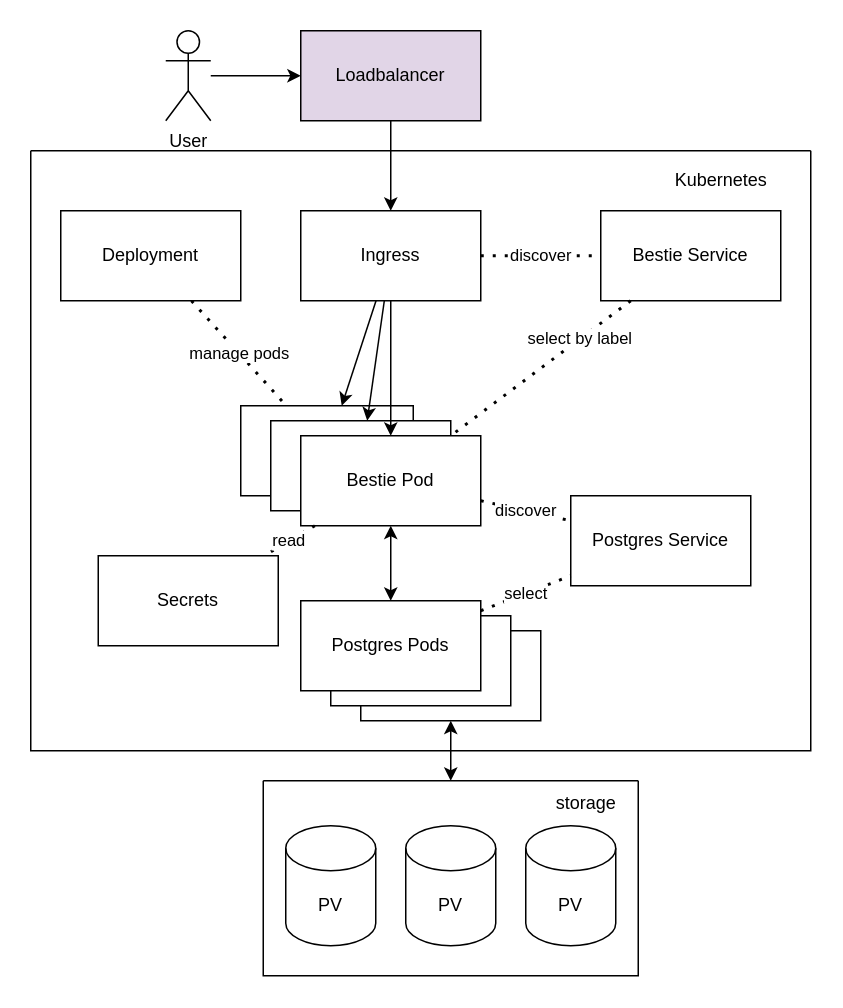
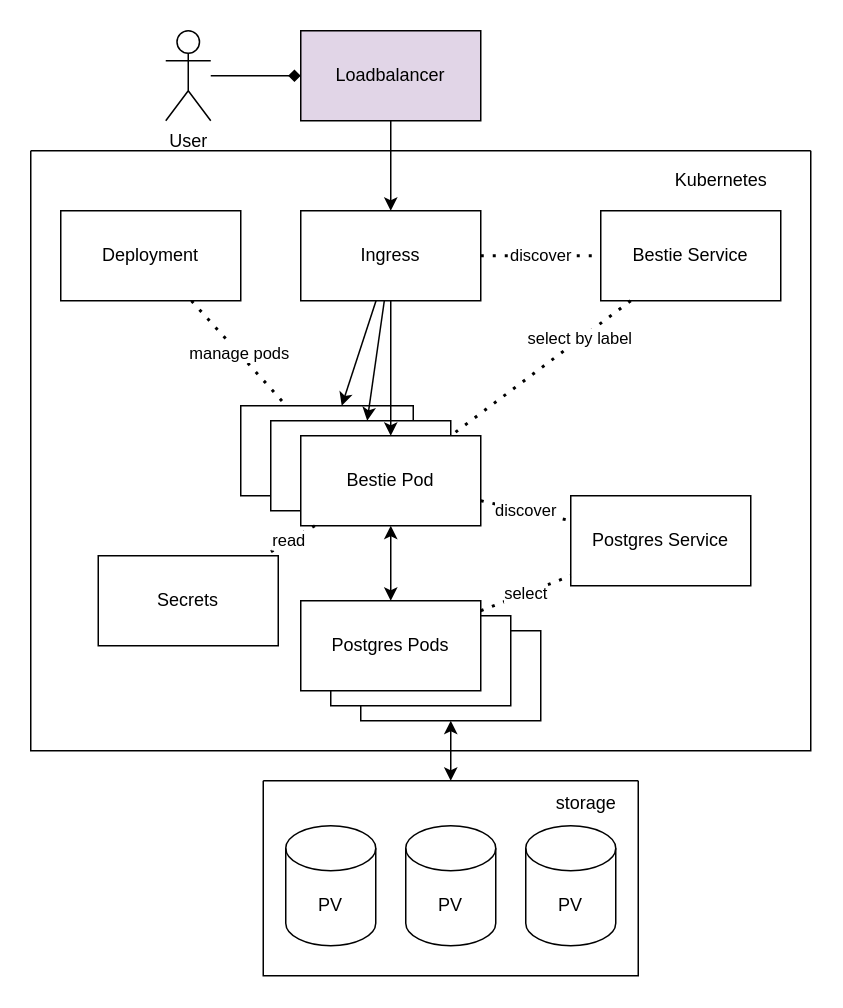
edge "User" -> "Loadbalancer": arrowhead classic -> diamond
